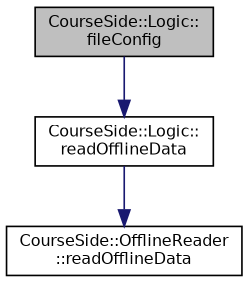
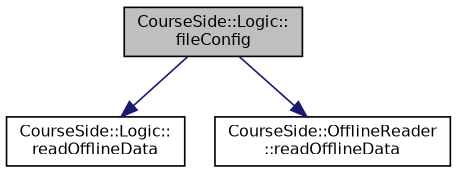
edge "CourseSide::Logic:: readOfflineData" -> "CourseSide::OfflineReader ::readOfflineData": now "CourseSide::Logic:: fileConfig" -> "CourseSide::OfflineReader ::readOfflineData"
